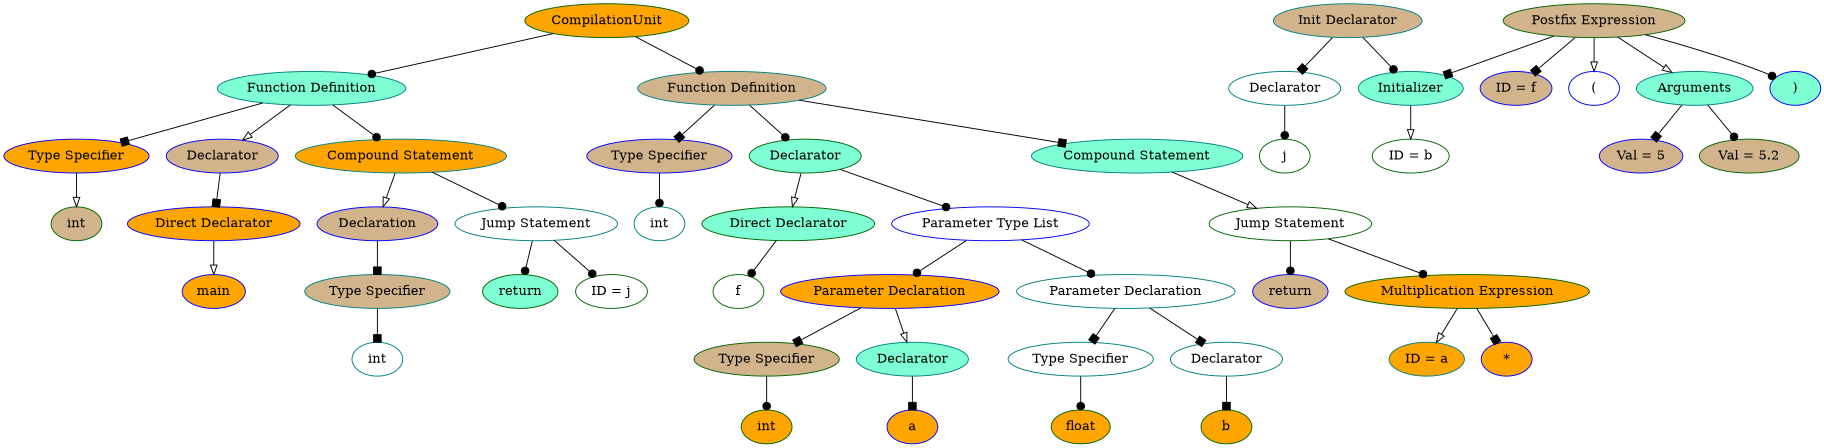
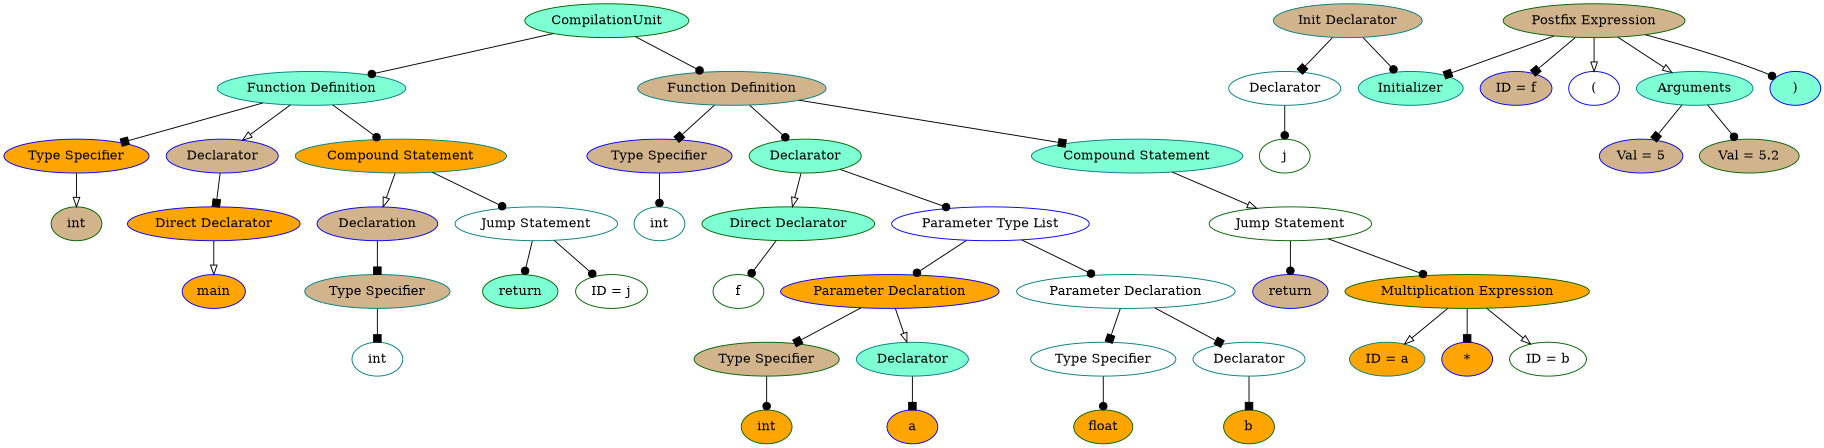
node "CompilationUnit": fillcolor orange -> aquamarine
edge "Initializer" -> "ID = b": now "Multiplication Expression" -> "ID = b"
